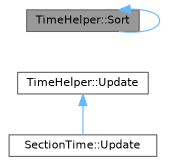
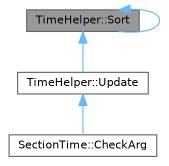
edge "TimeHelper::Update" -> "TimeHelper::Sort": added
node "SectionTime::Update": label "SectionTime::Update" -> "SectionTime::CheckArg"
